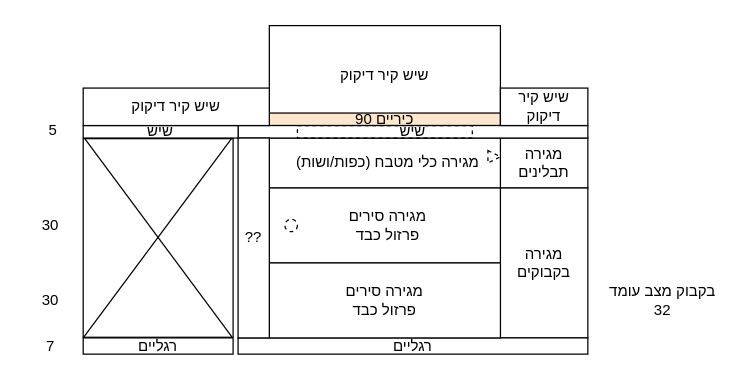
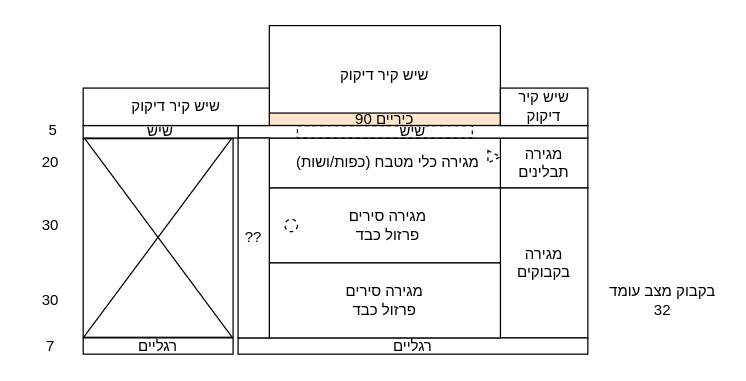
node "20": added
